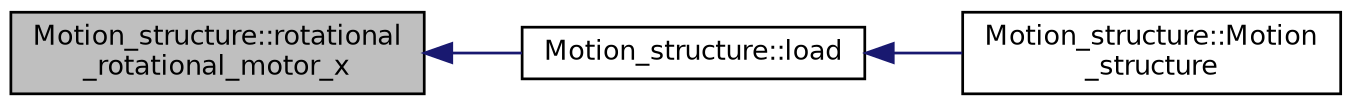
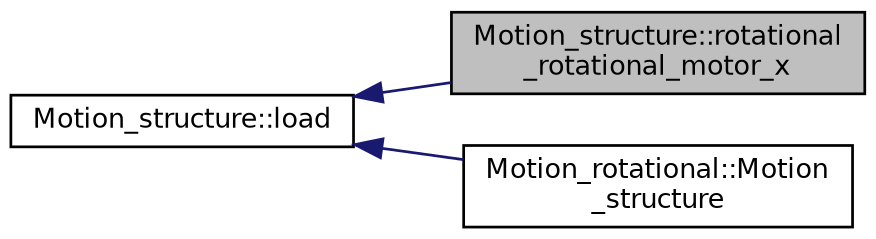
edge "Motion_structure::load" -> "Motion_structure::rotational _rotational_motor_x": reversed
node "Motion_structure::Motion _structure": label "Motion_structure::Motion _structure" -> "Motion_rotational::Motion _structure"
